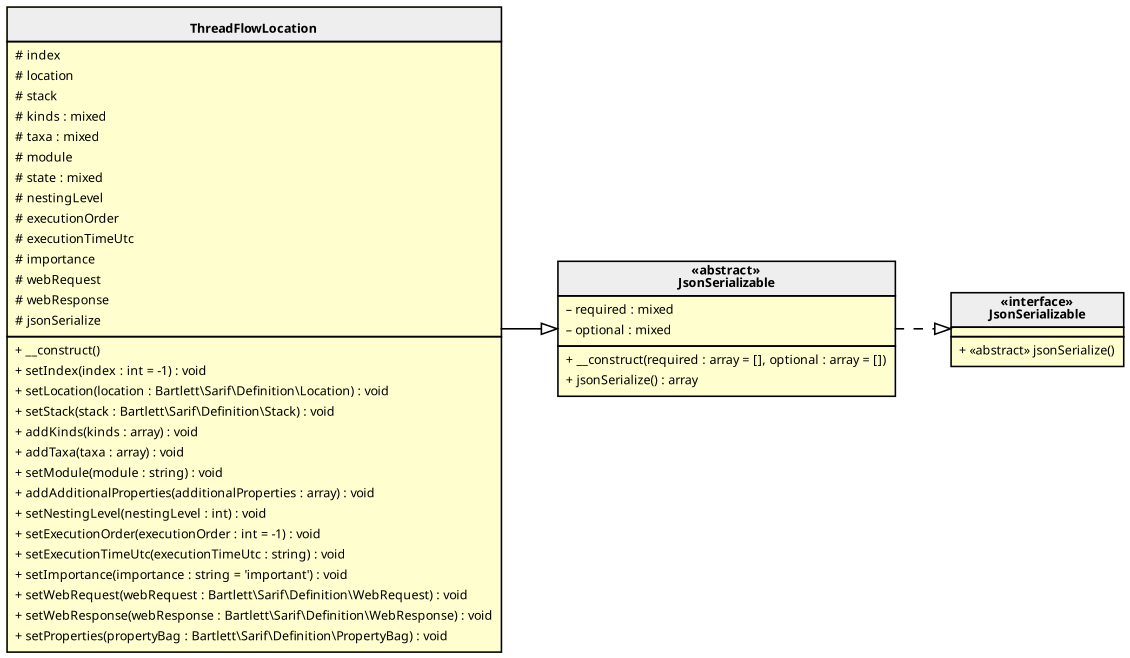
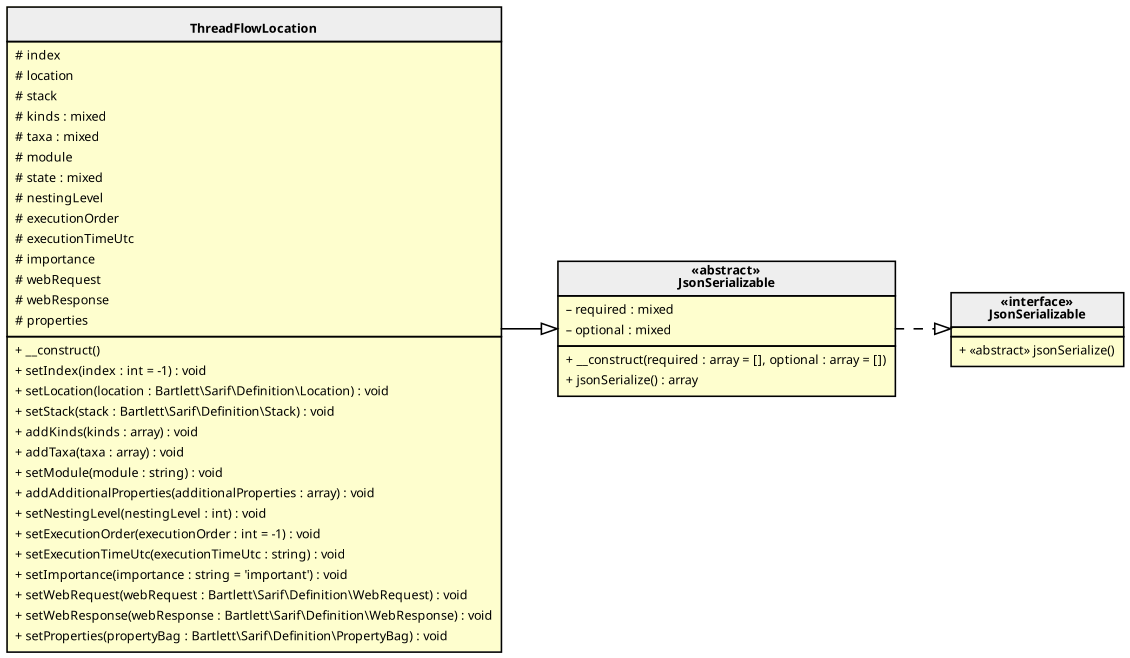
node "ThreadFlowLocation": text "# jsonSerialize" -> "# properties"
